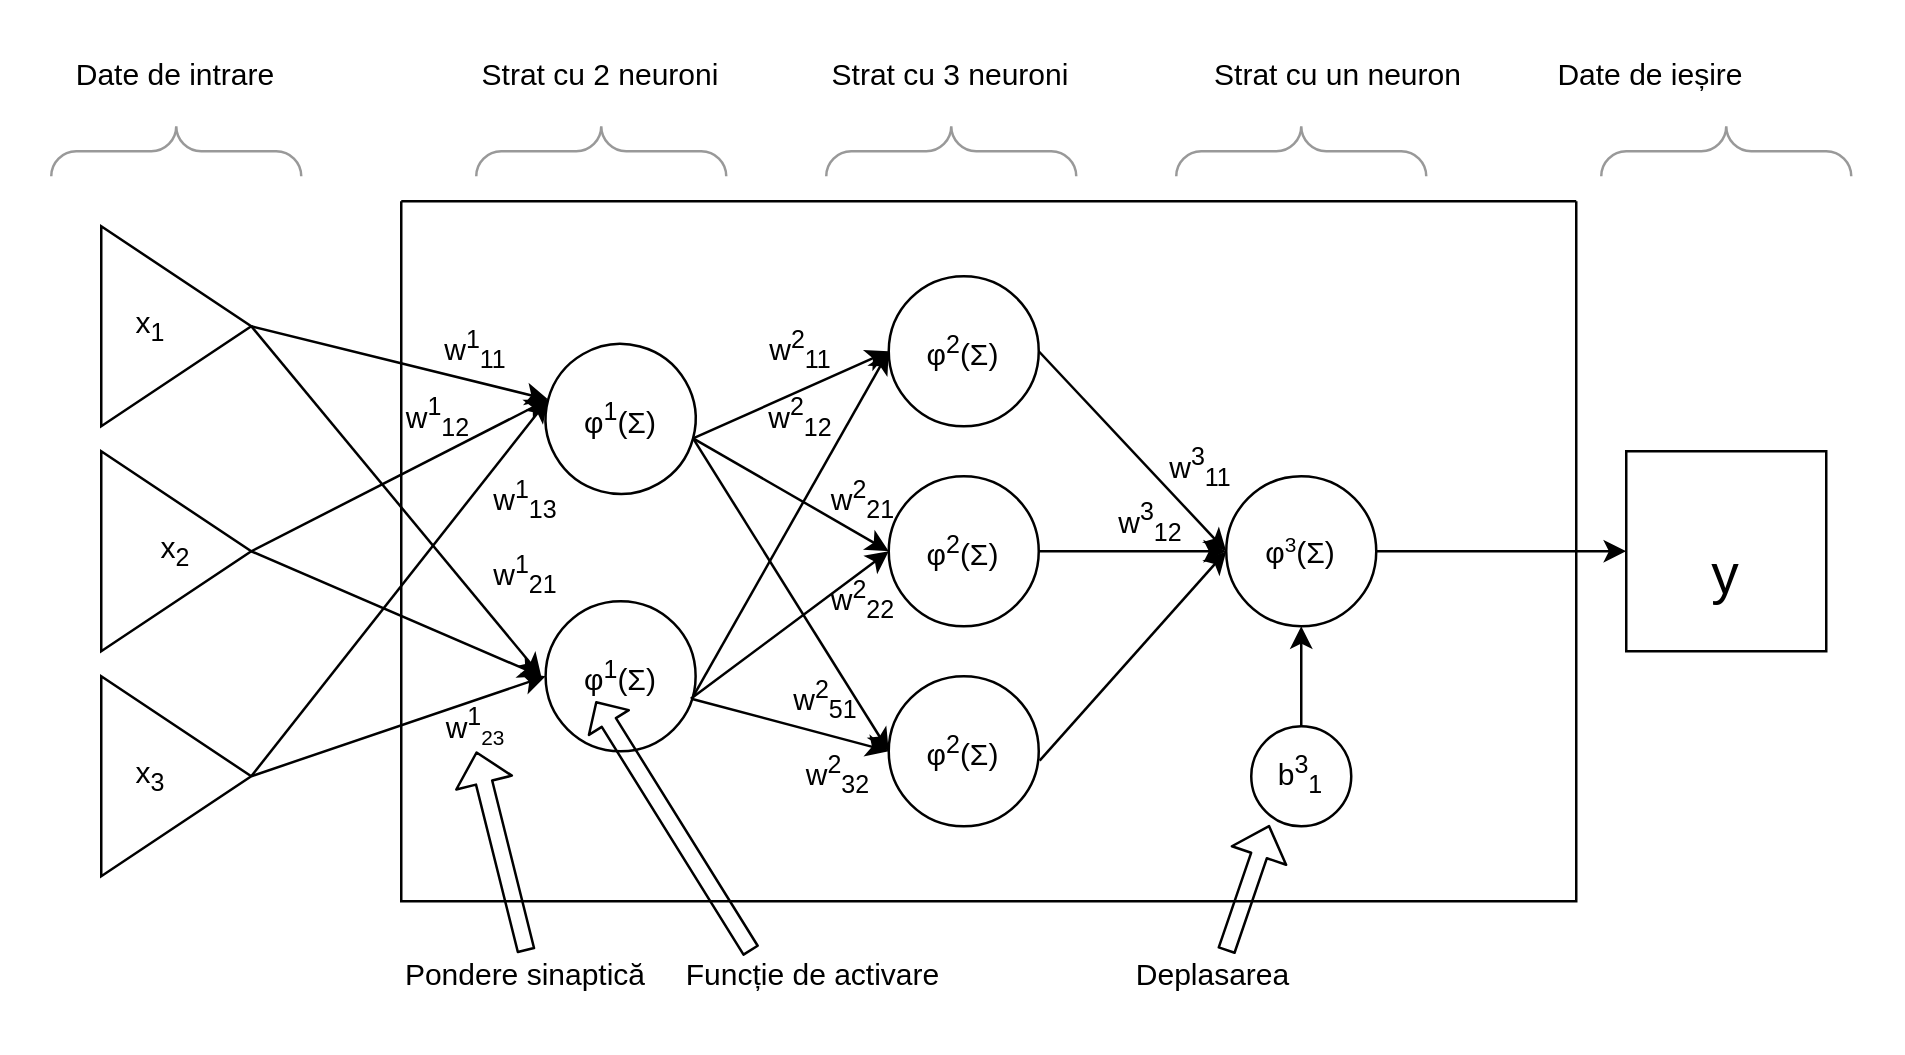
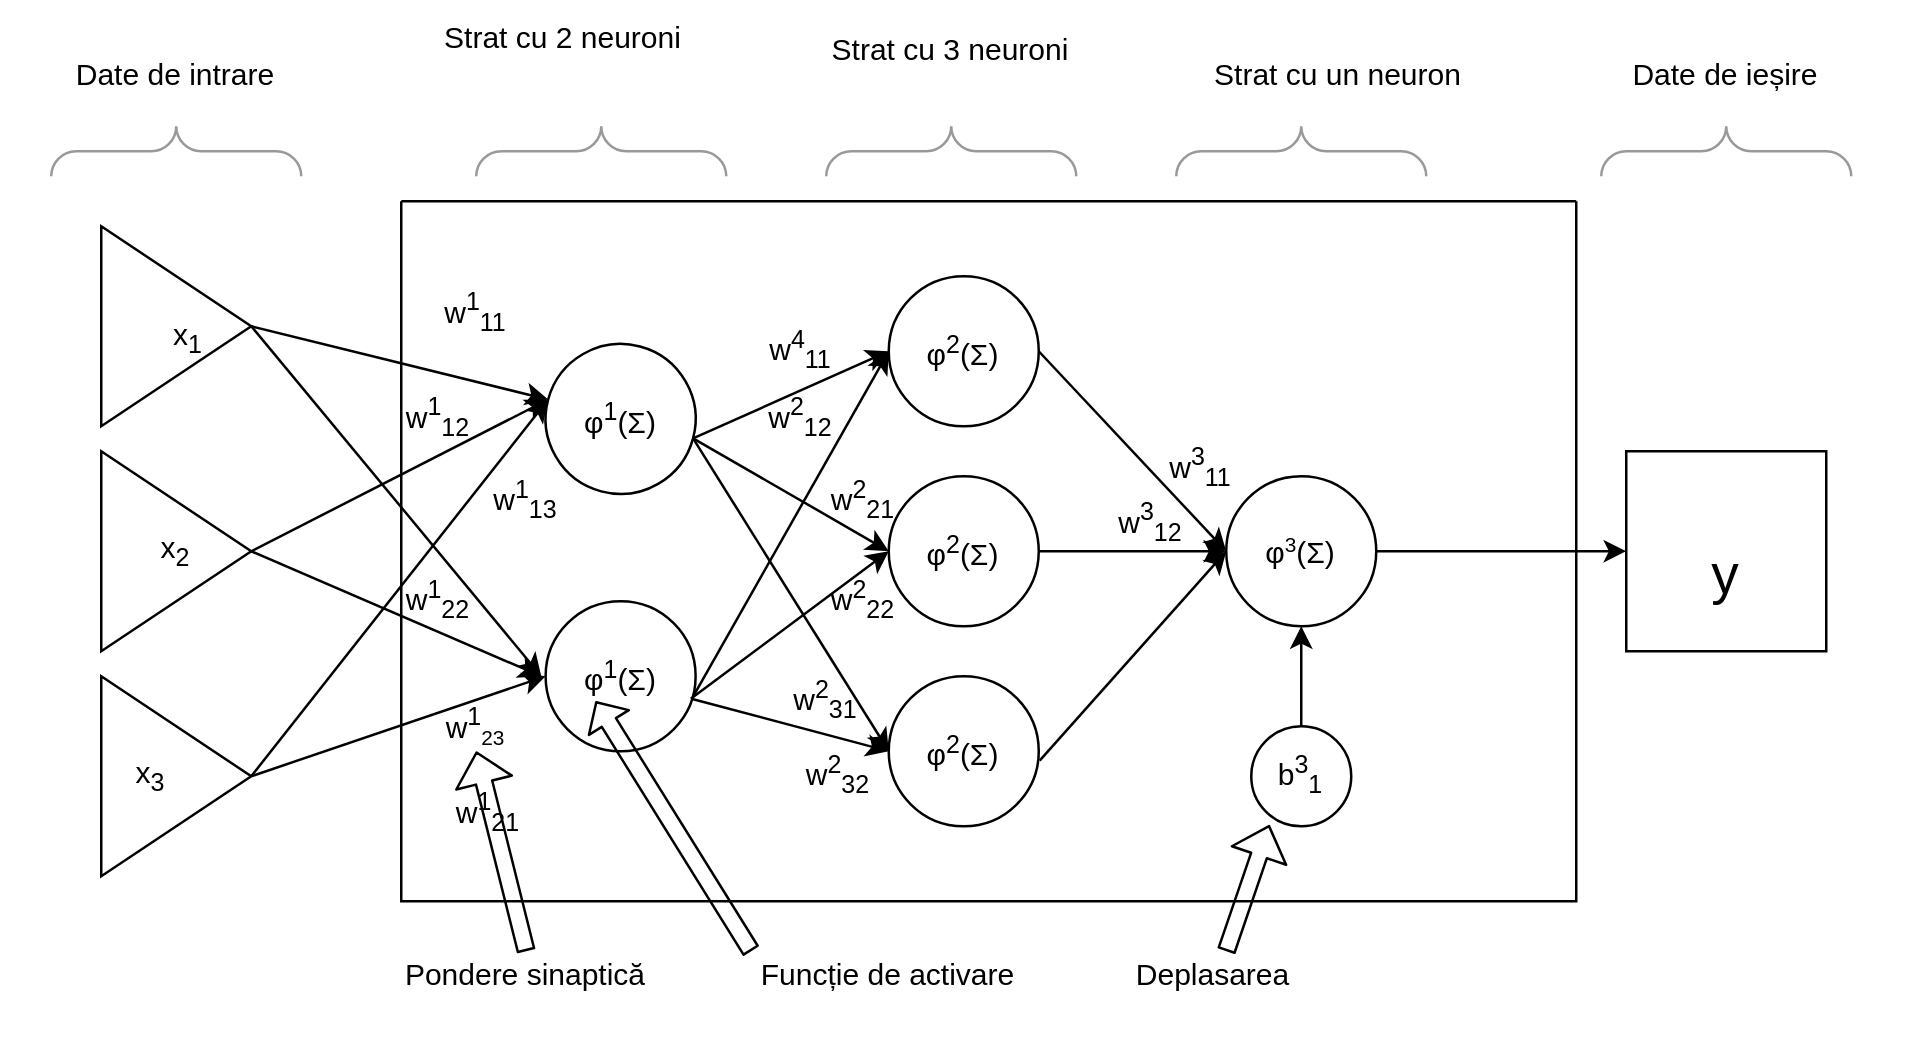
node "Strat cu 2 neuroni": moved (601, 76) -> (564, 39)
node "Strat cu 3 neuroni": moved (951, 76) -> (951, 51)
node "Date de ieșire": moved (1651, 76) -> (1726, 76)
node "x1": moved (151, 326) -> (189, 339)
node "w111": moved (476, 351) -> (476, 314)
node "w211": label "w211" -> "w411"
node "w121": moved (526, 576) -> (489, 814)
node "w122": added
node "w251": label "w251" -> "w231"
node "Funcție de activare": moved (814, 976) -> (889, 976)
